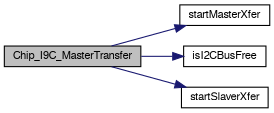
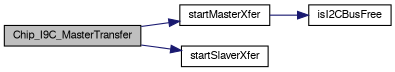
edge "Chip_I9C_MasterTransfer" -> "isI2CBusFree": now "startMasterXfer" -> "isI2CBusFree"
